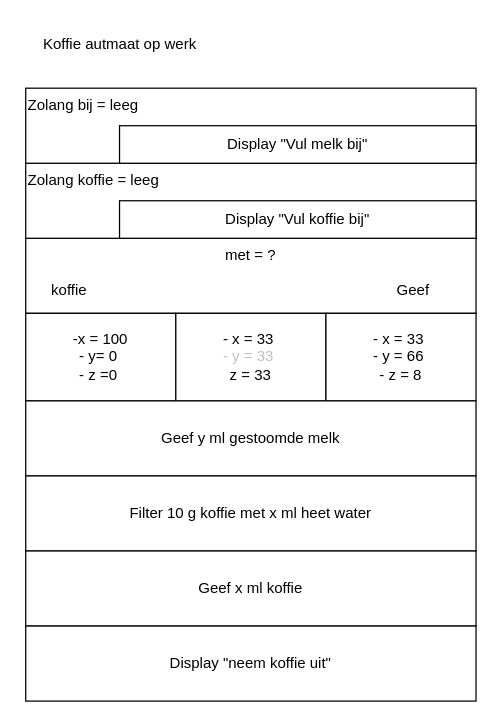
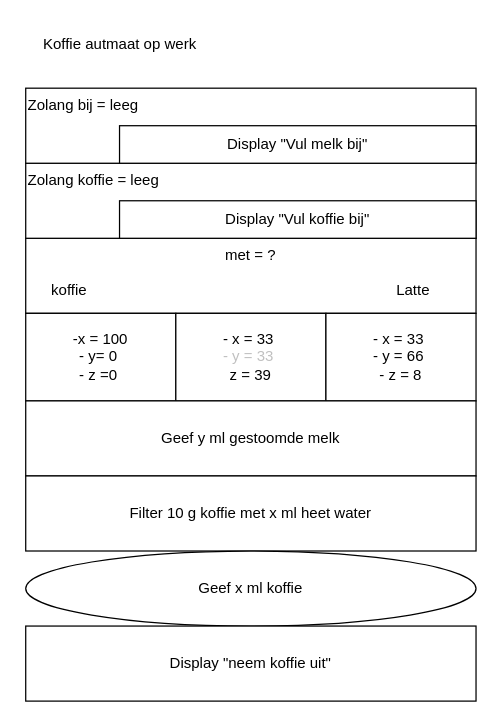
node "Geef": label "Geef" -> "Latte"
node "- x = 33 - y = 33 z = 33": label "- x = 33 - y = 33 z = 33" -> "- x = 33 - y = 33 z = 39"
node "Geef x ml koffie": shape rectangle -> ellipse
